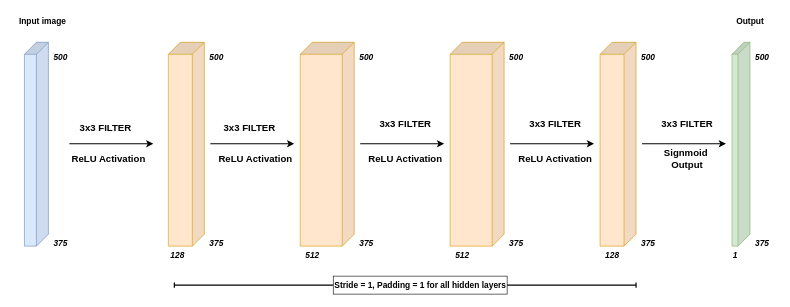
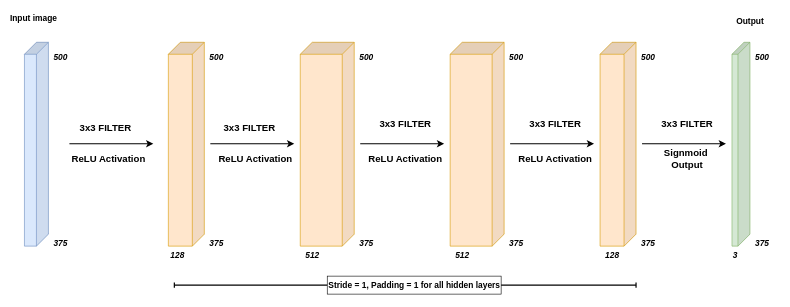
node "Input image": moved (42, 21) -> (33, 18)
node "1": label "1" -> "3"
node "Stride = 1, Padding = 1 for all hidden layers": moved (420, 285) -> (414, 285)
